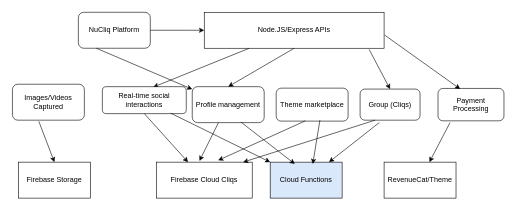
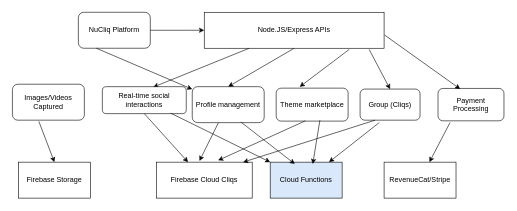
edge "Node.JS/Express APIs" -> "Theme marketplace": added
node "RevenueCat/Theme": label "RevenueCat/Theme" -> "RevenueCat/Stripe"
